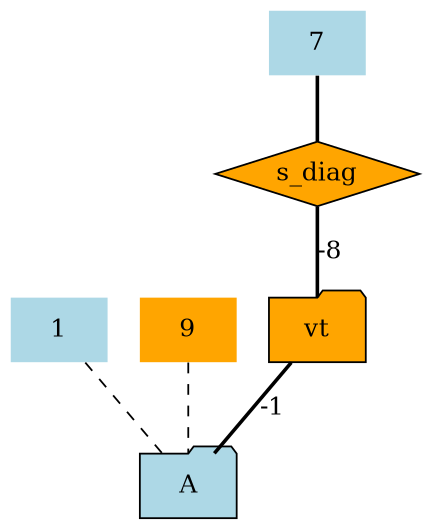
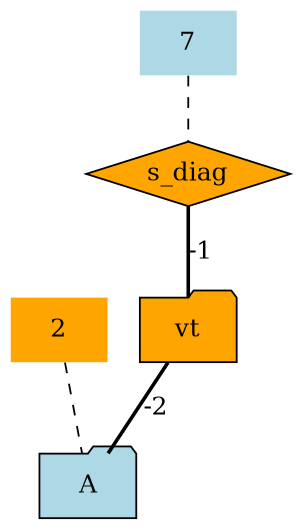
edge "7" -- "s_diag": style bold -> dashed
edge "s_diag" -- "vt": label "-8" -> "-1"
node "1": removed
node "9": label "9" -> "2"
edge "vt" -- "A": label "-1" -> "-2"
